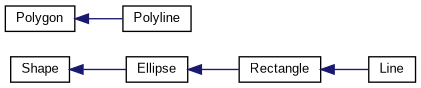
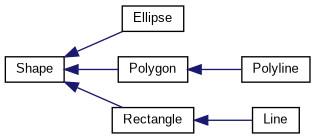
edge "Polygon" -> "Shape": added
edge "Rectangle" -> "Ellipse": now "Rectangle" -> "Shape"
